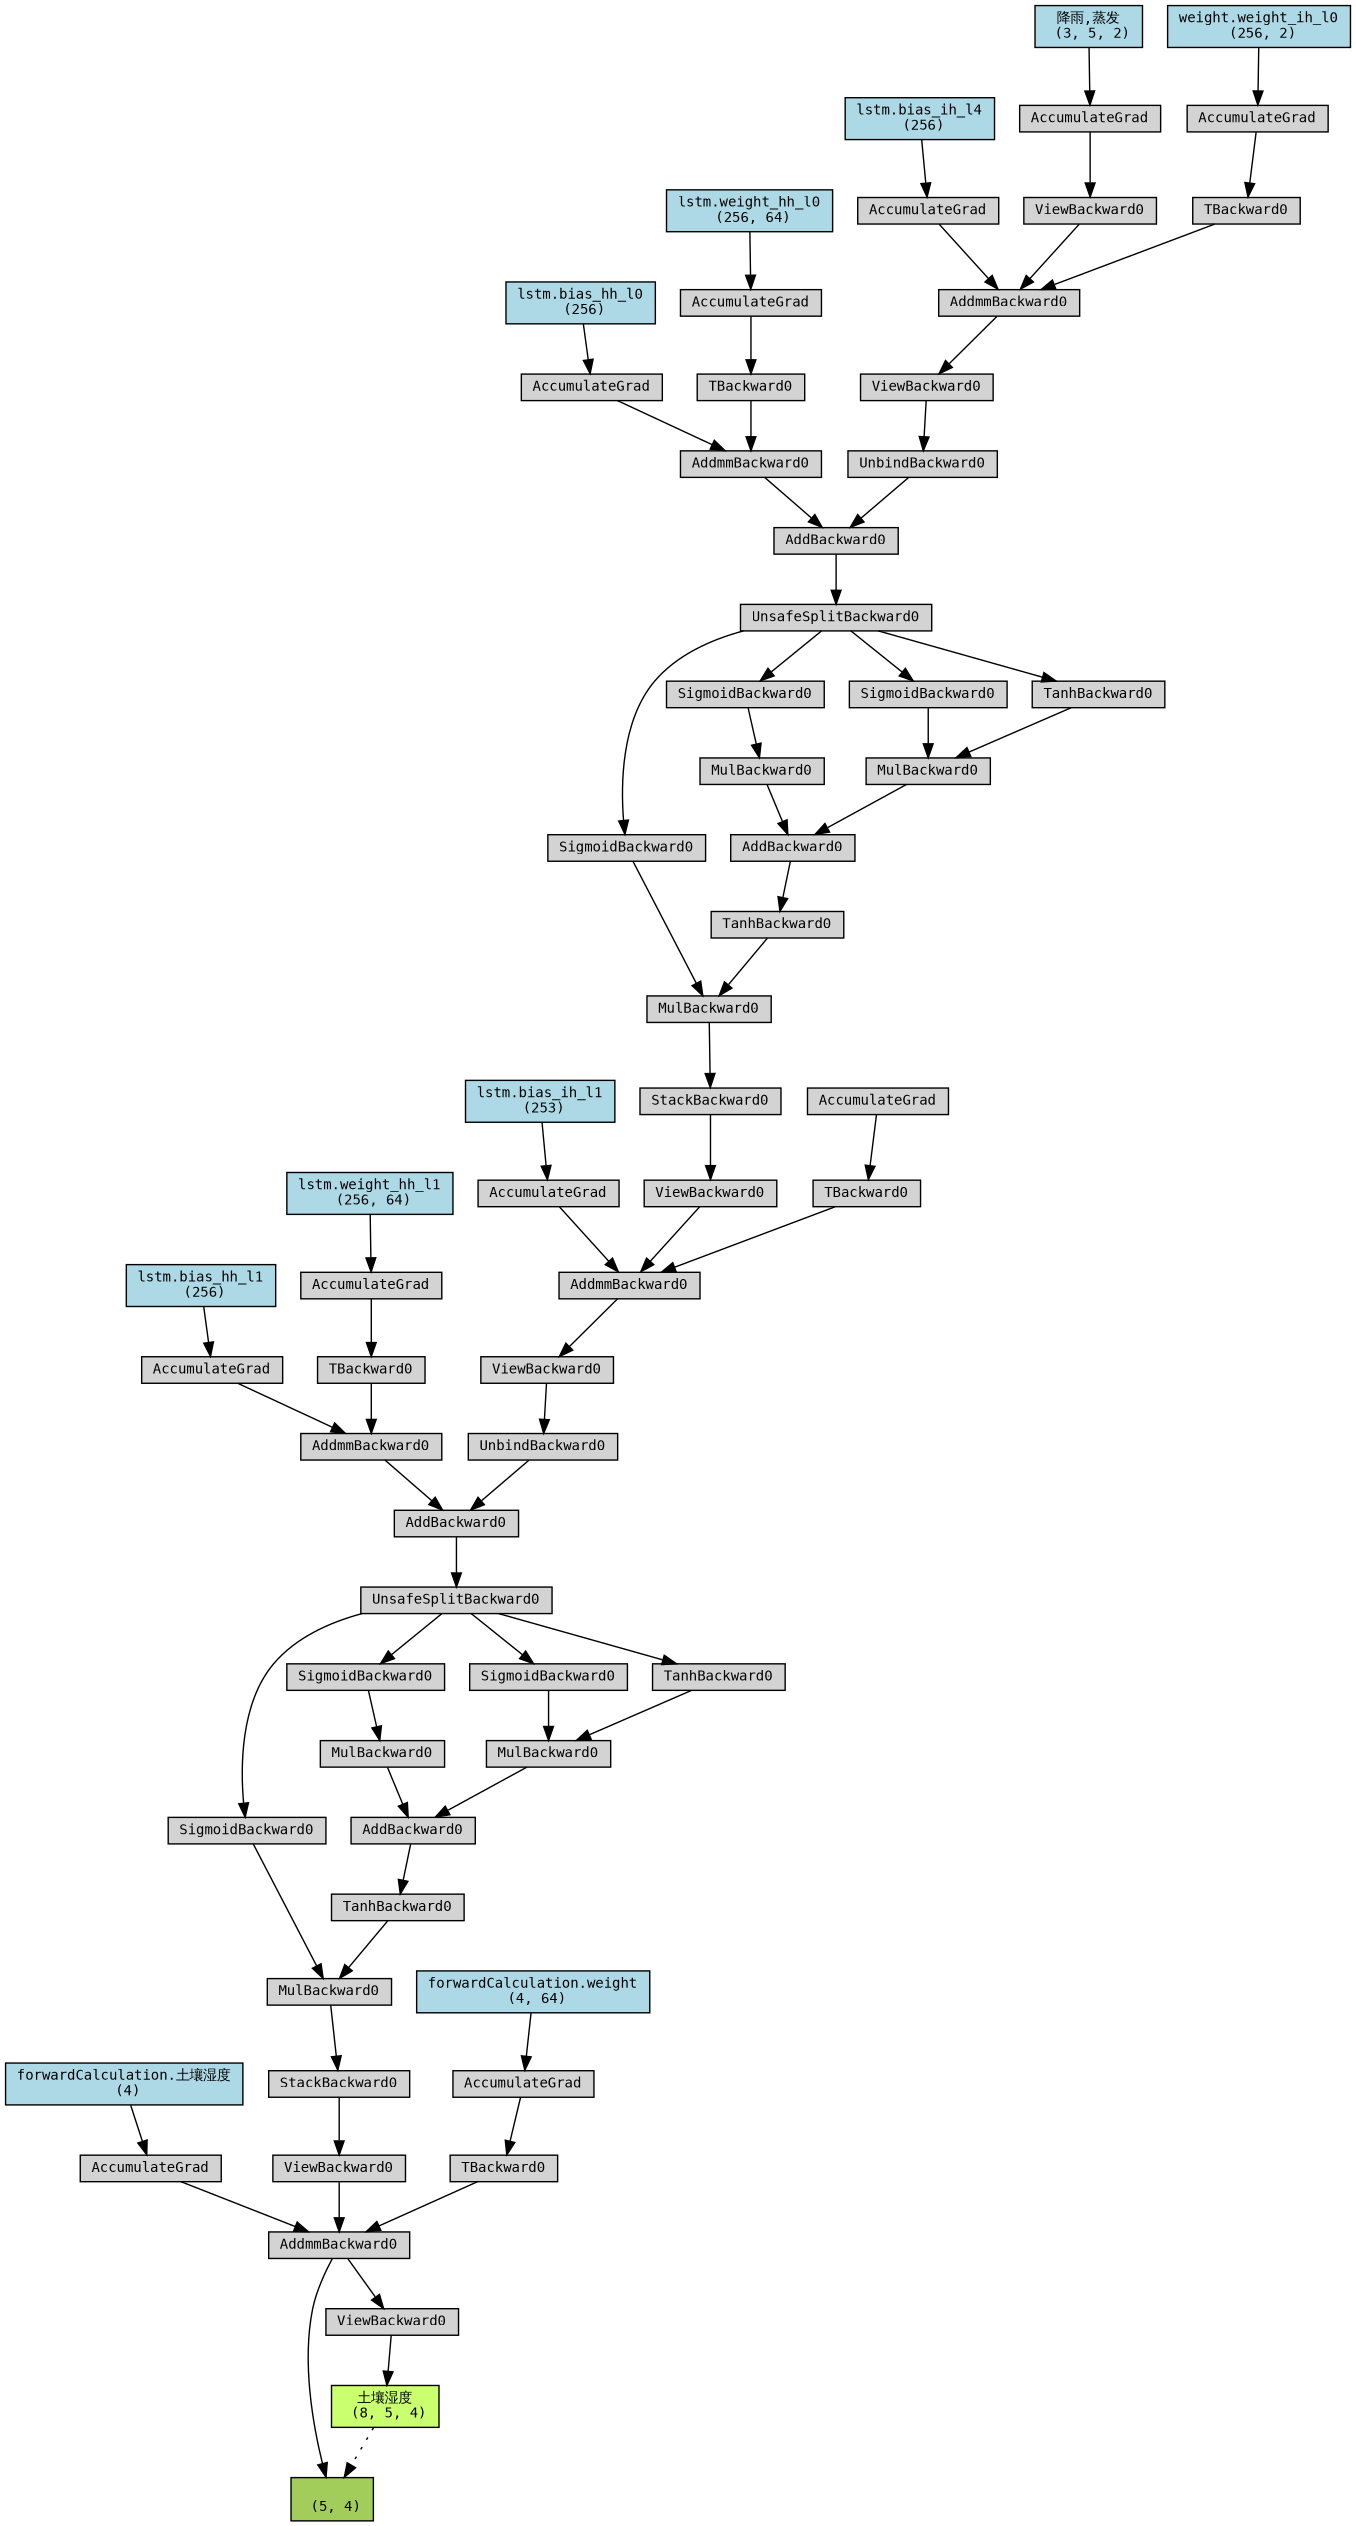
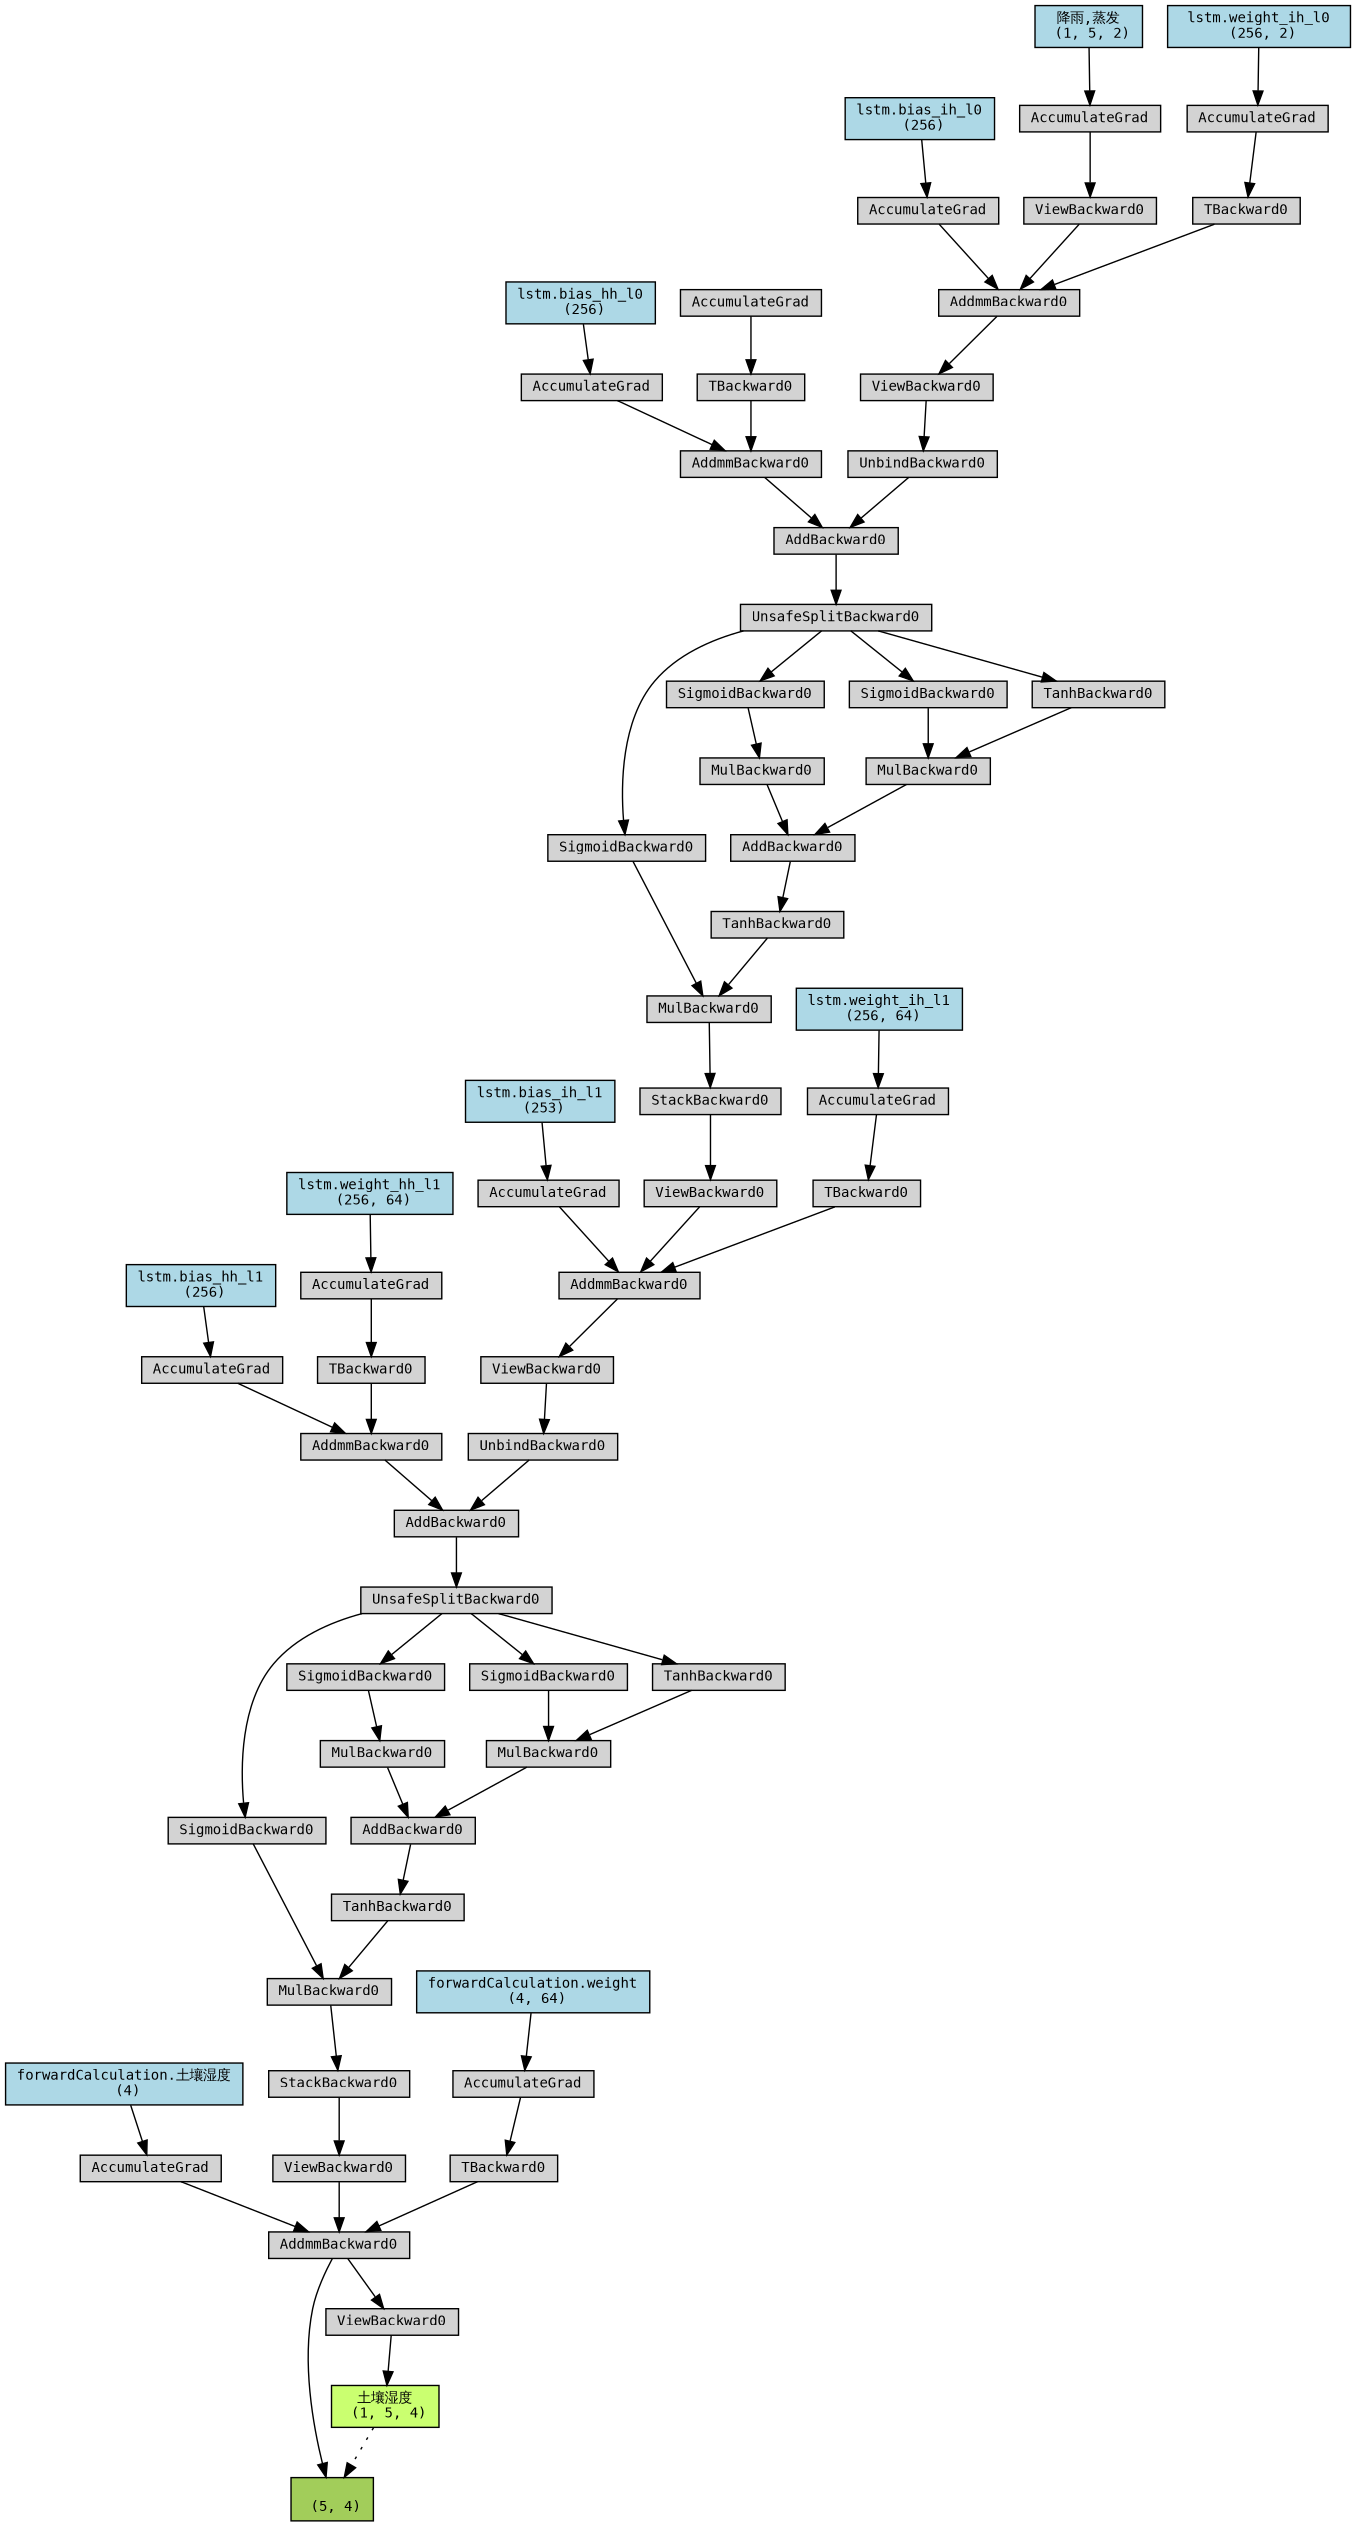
node "降雨,蒸发 (3, 5, 2)": label "降雨,蒸发 (3, 5, 2)" -> "降雨,蒸发 (1, 5, 2)"
node "weight.weight_ih_l0 (256, 2)": label "weight.weight_ih_l0 (256, 2)" -> "lstm.weight_ih_l0 (256, 2)"
node "lstm.bias_ih_l4 (256)": label "lstm.bias_ih_l4 (256)" -> "lstm.bias_ih_l0 (256)"
node "lstm.weight_hh_l0 (256, 64)": removed
node "lstm.weight_ih_l1 (256, 64)": added
node "土壤湿度 (8, 5, 4)": label "土壤湿度 (8, 5, 4)" -> "土壤湿度 (1, 5, 4)"
